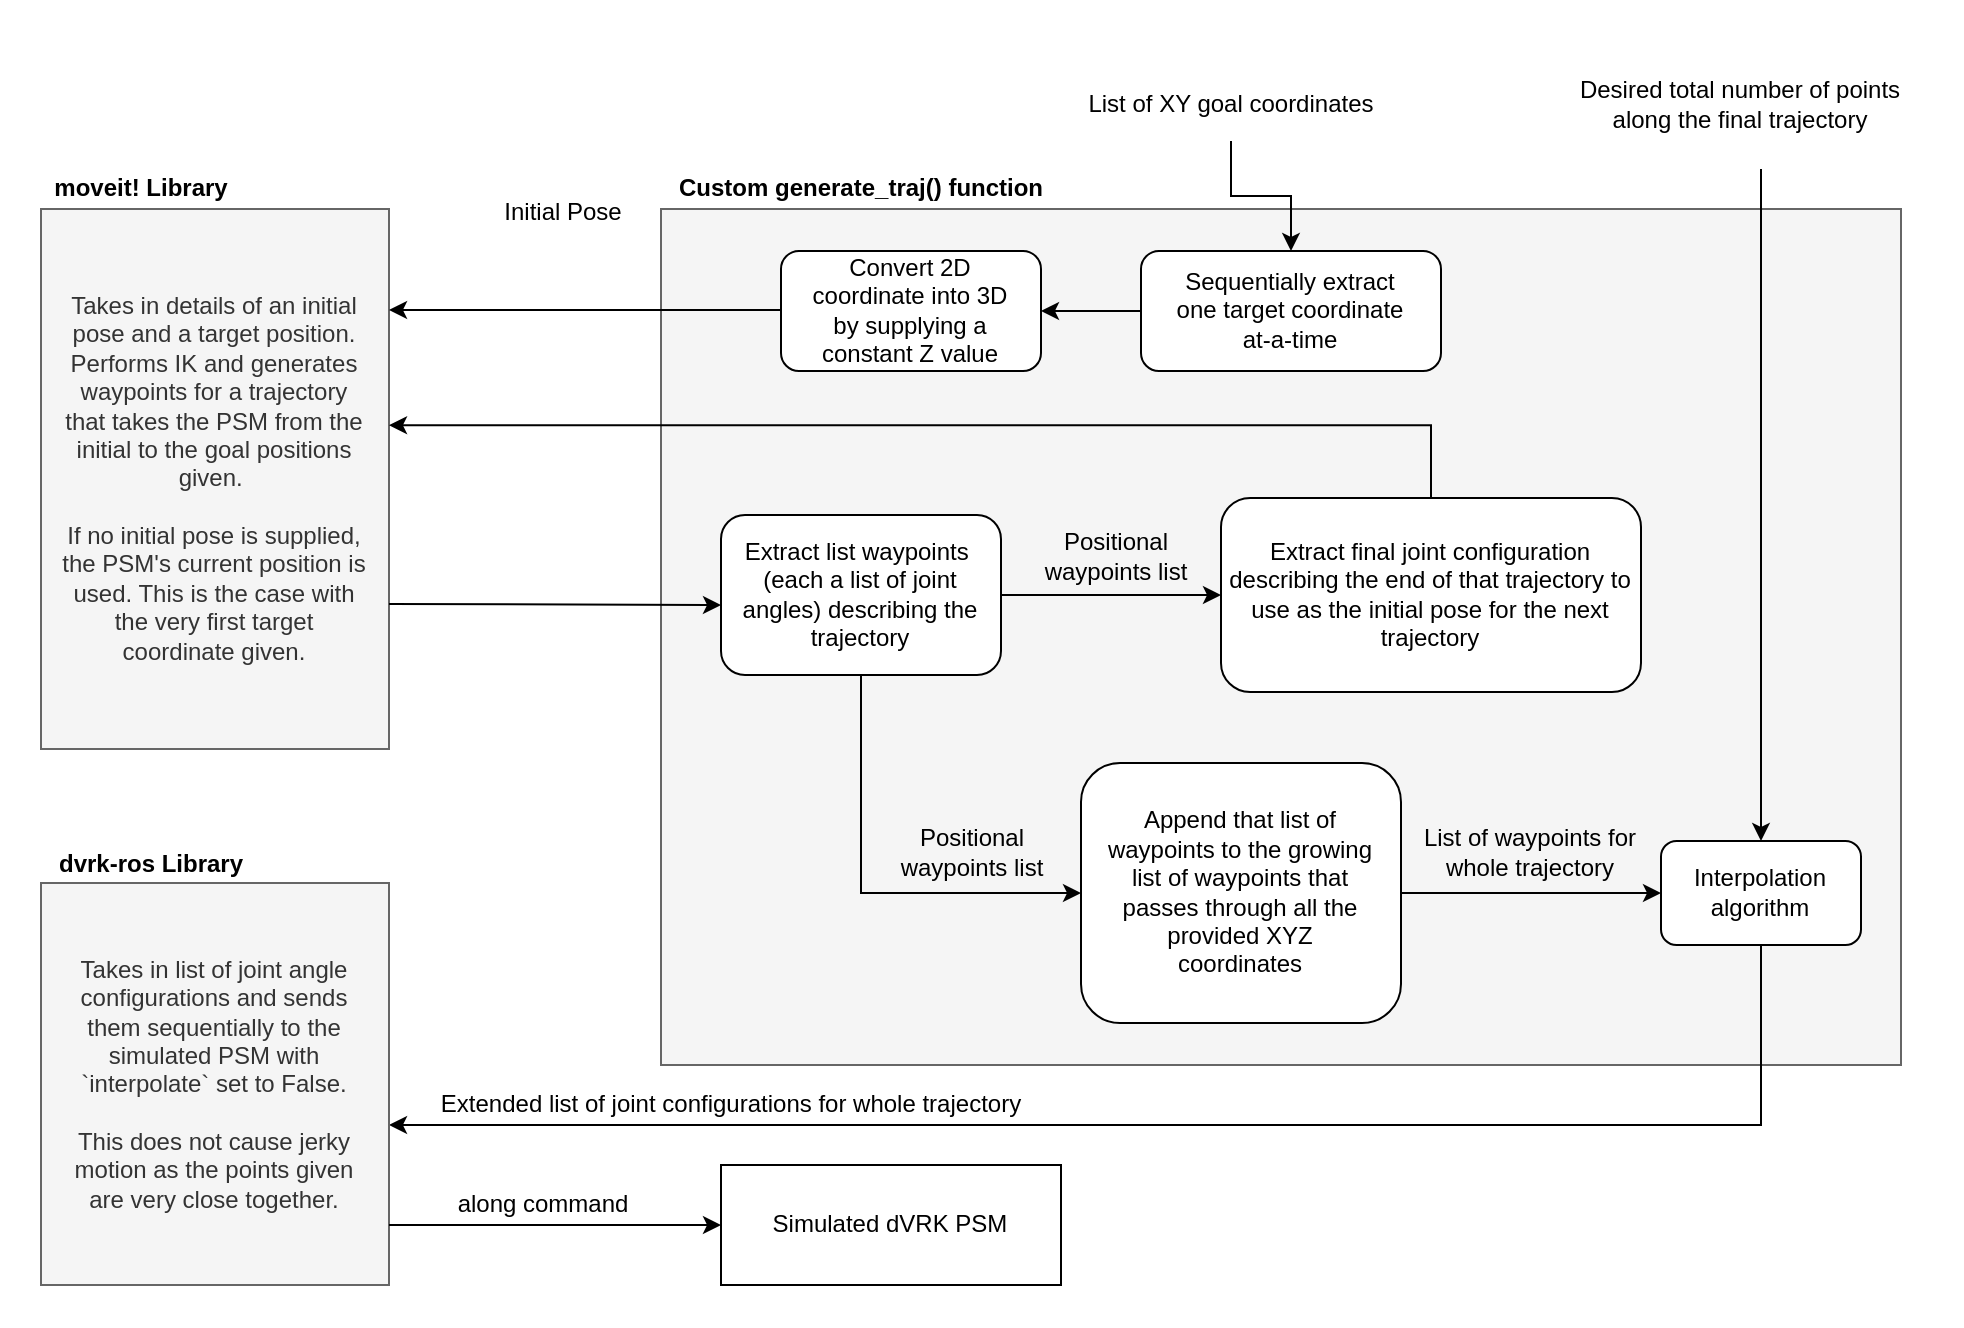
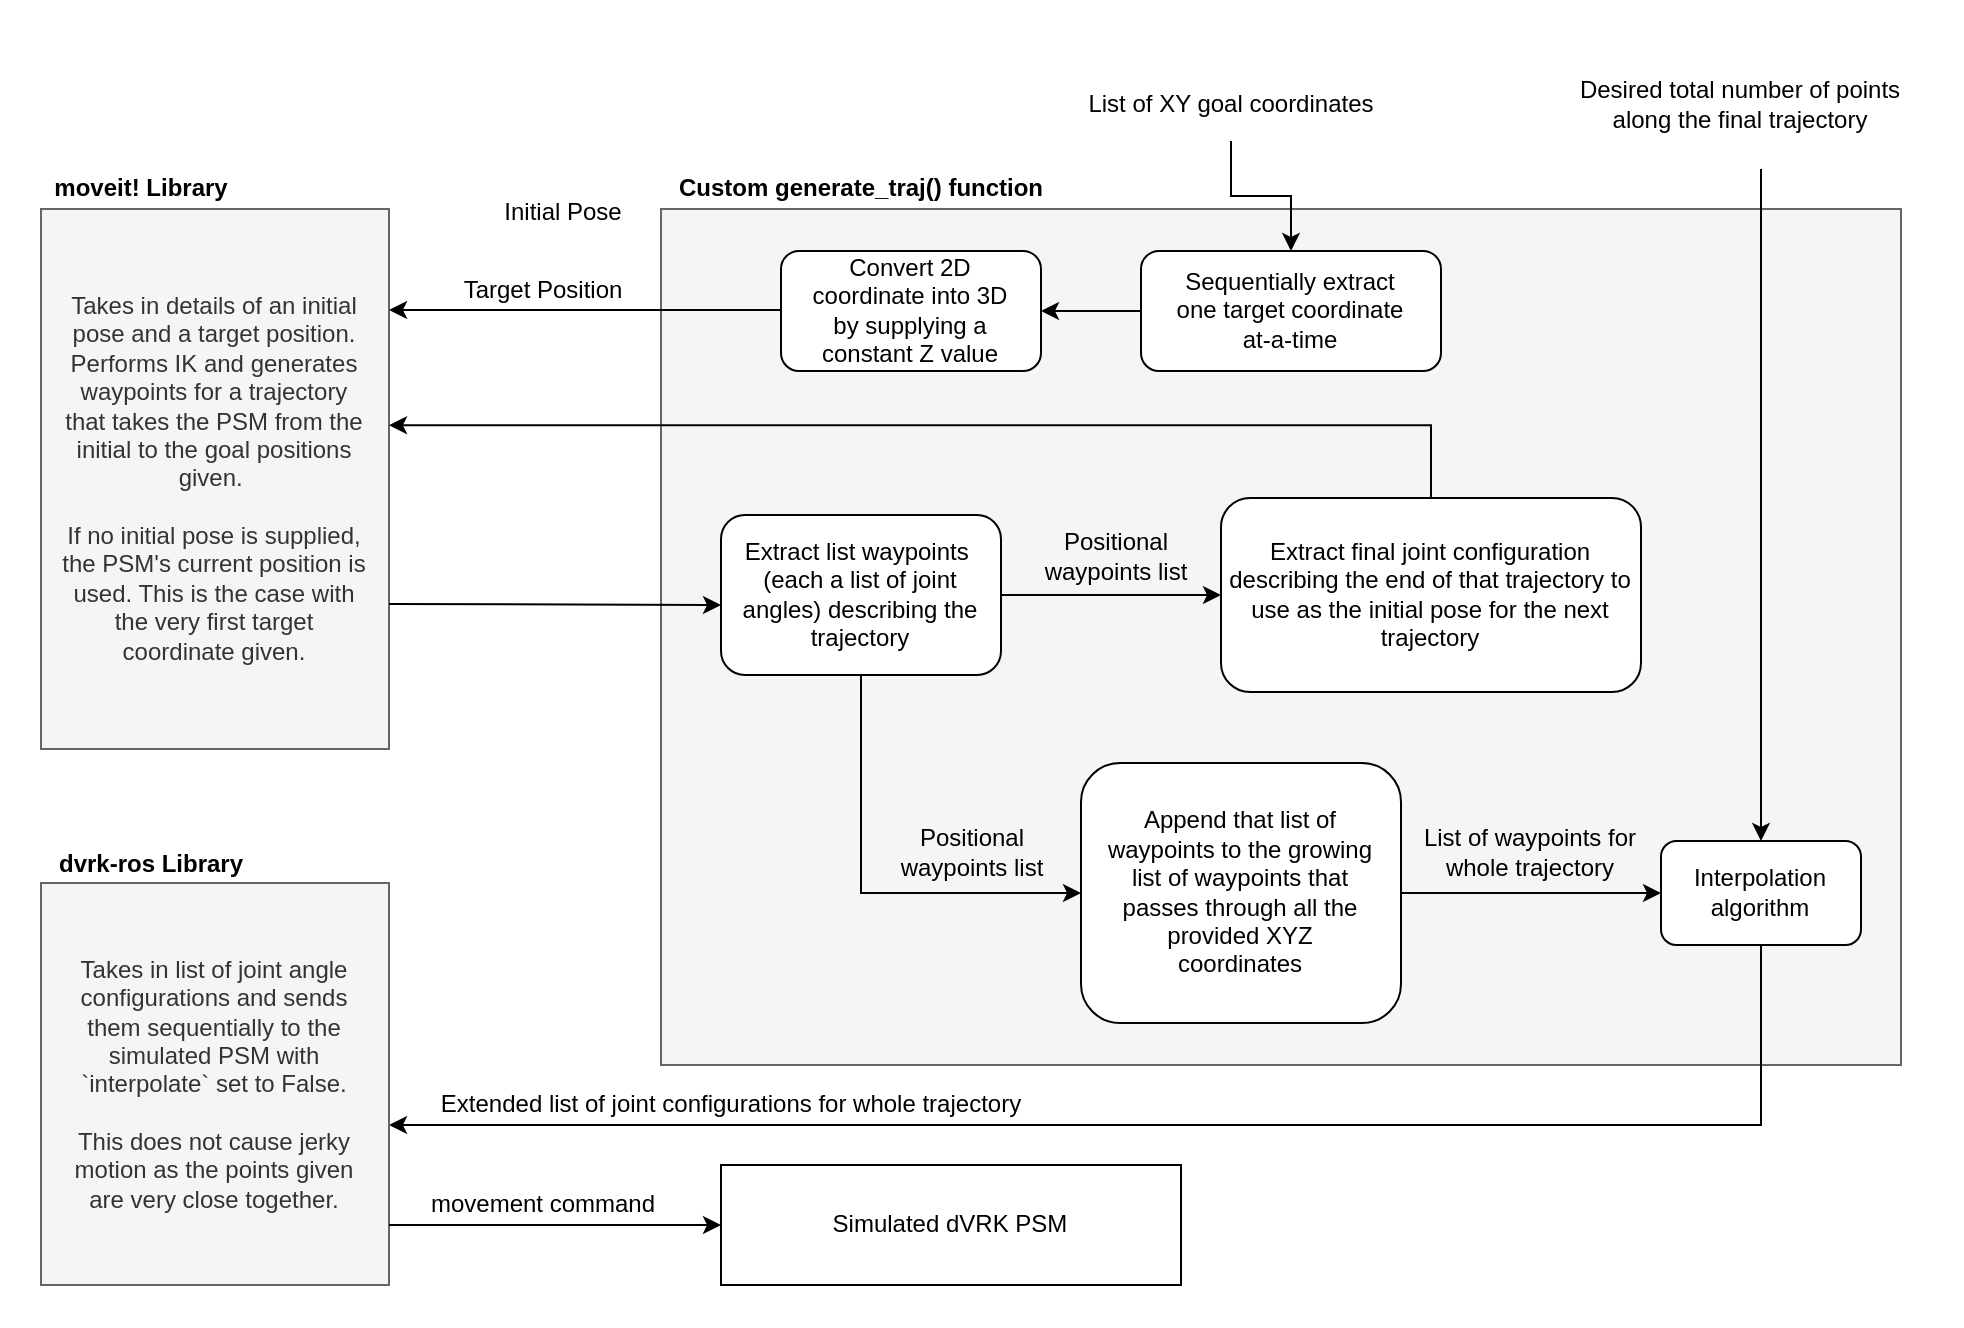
node "Target Position": added
node "along command": label "along command" -> "movement command"
node "Simulated dVRK PSM": size 340x120 -> 460x120
